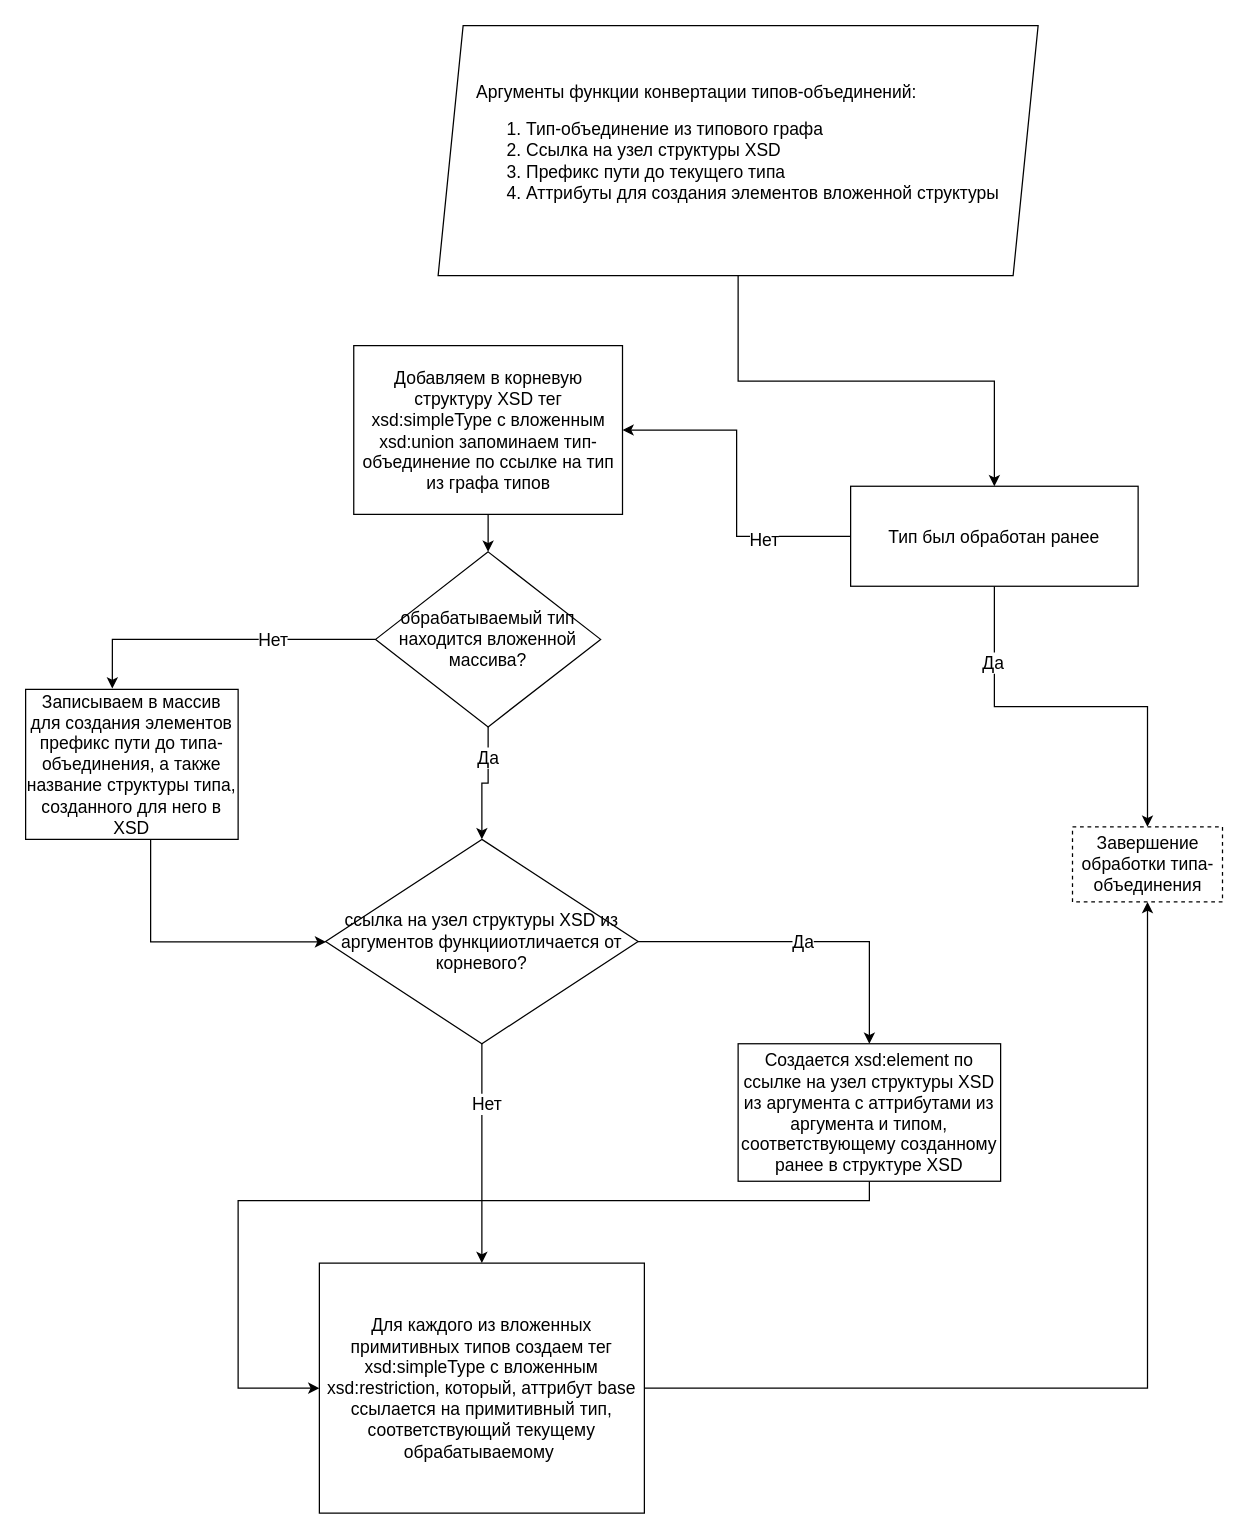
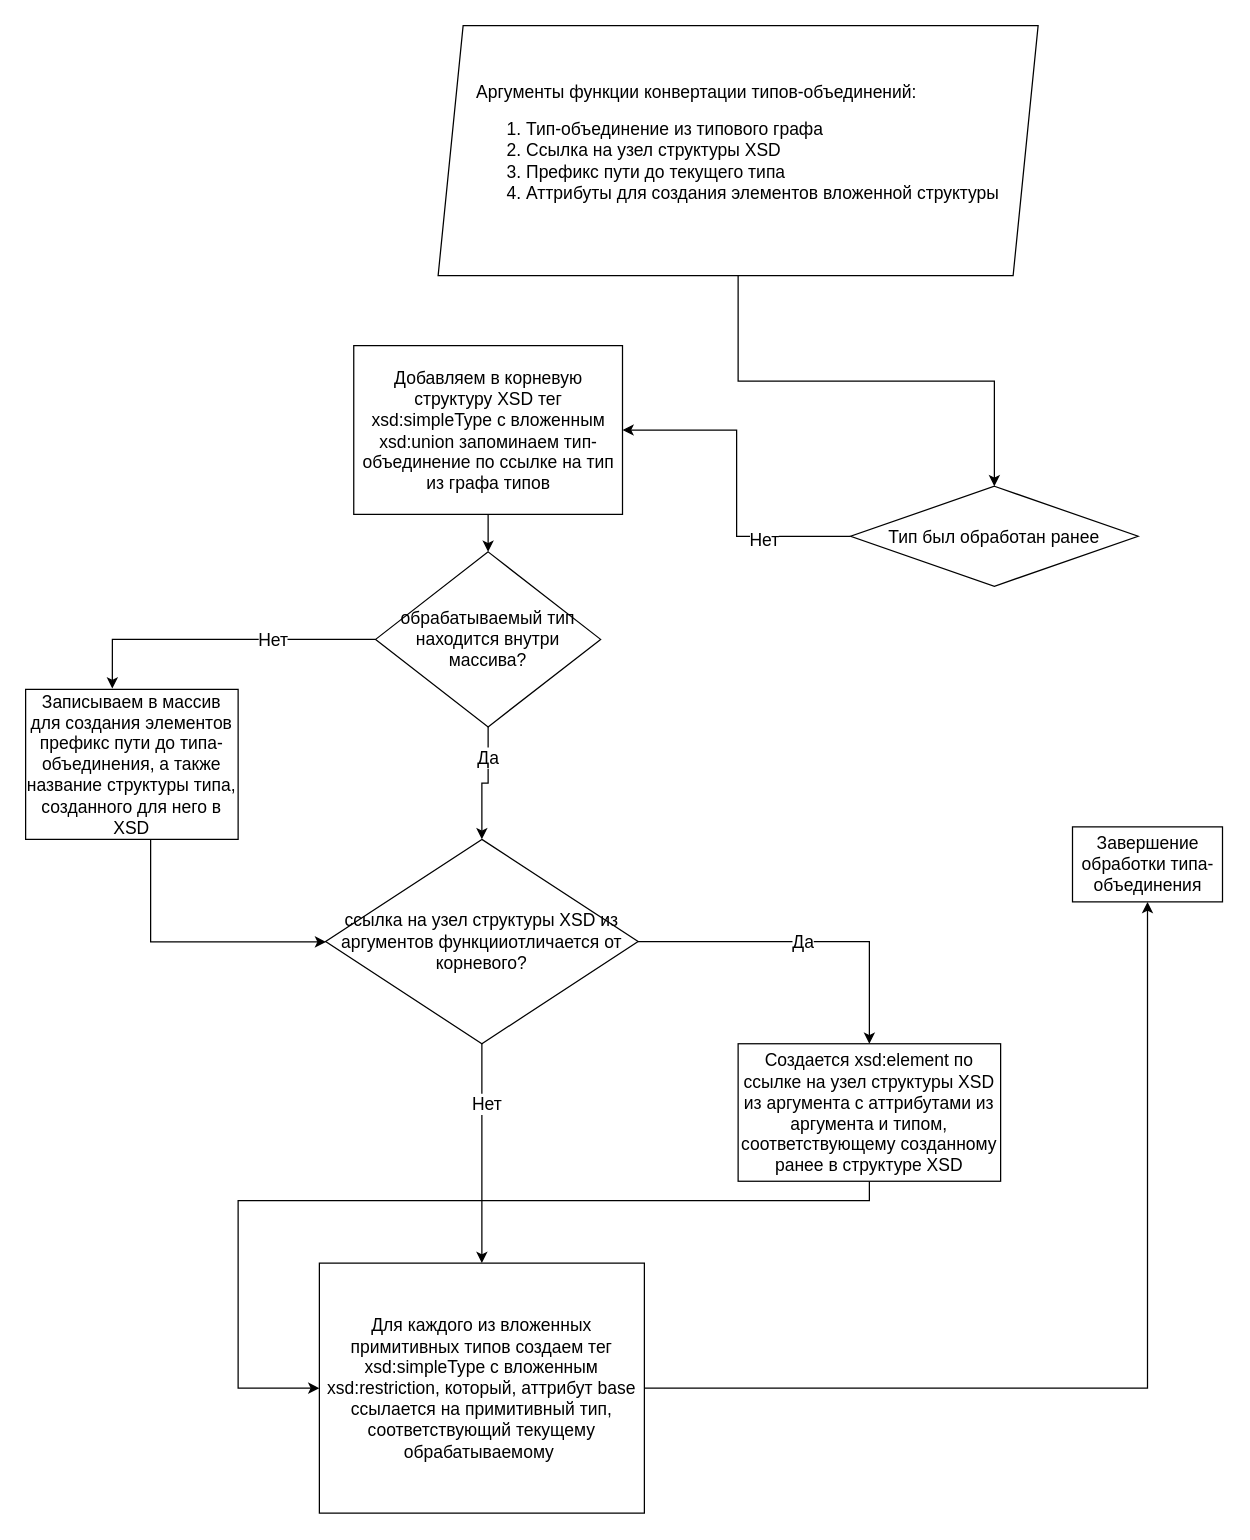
node "Тип был обработан ранее": shape rectangle -> diamond
node "обрабатываемый тип находится вложенной массива?": label "обрабатываемый тип находится вложенной массива?" -> "обрабатываемый тип находится внутри массива?"
edge "Тип был обработан ранее" -> "Завершение обработки типа-объединения": removed, label "Да"
node "Завершение обработки типа-объединения": style dashed -> solid
